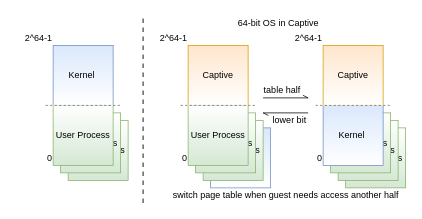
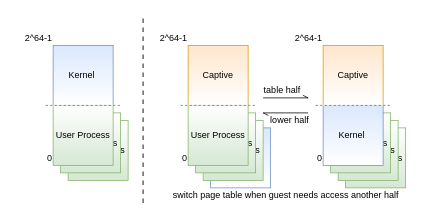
node "64-bit OS in Captive": removed
node "lower bit": label "lower bit" -> "lower half"
